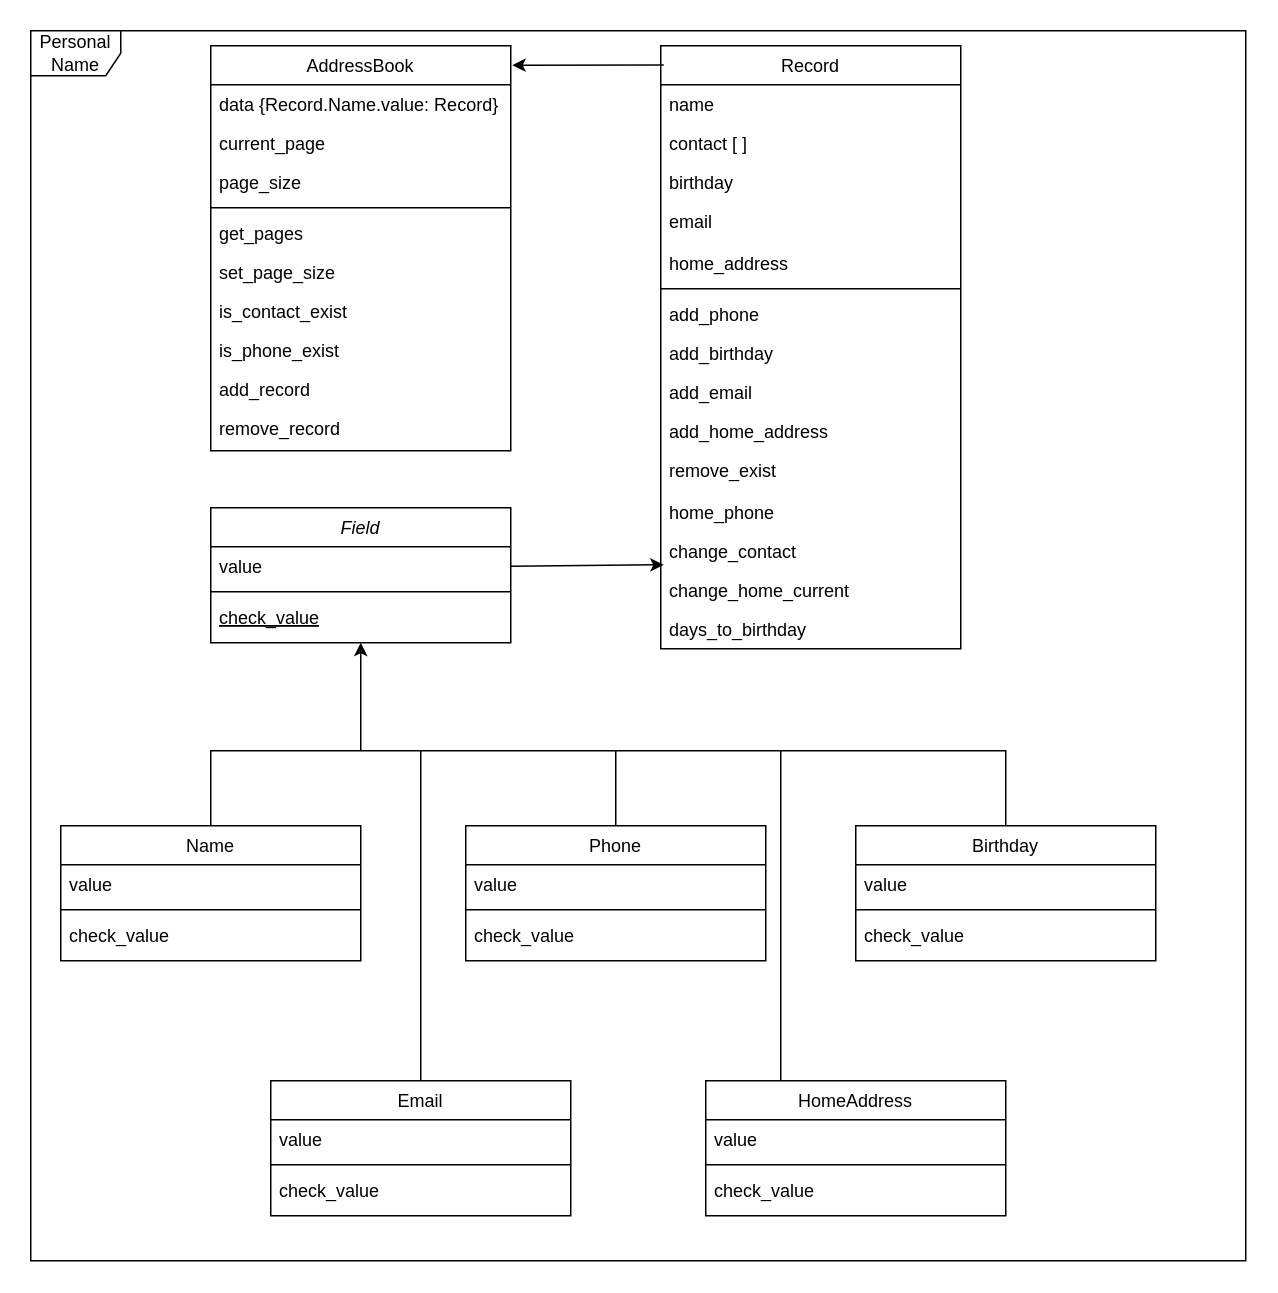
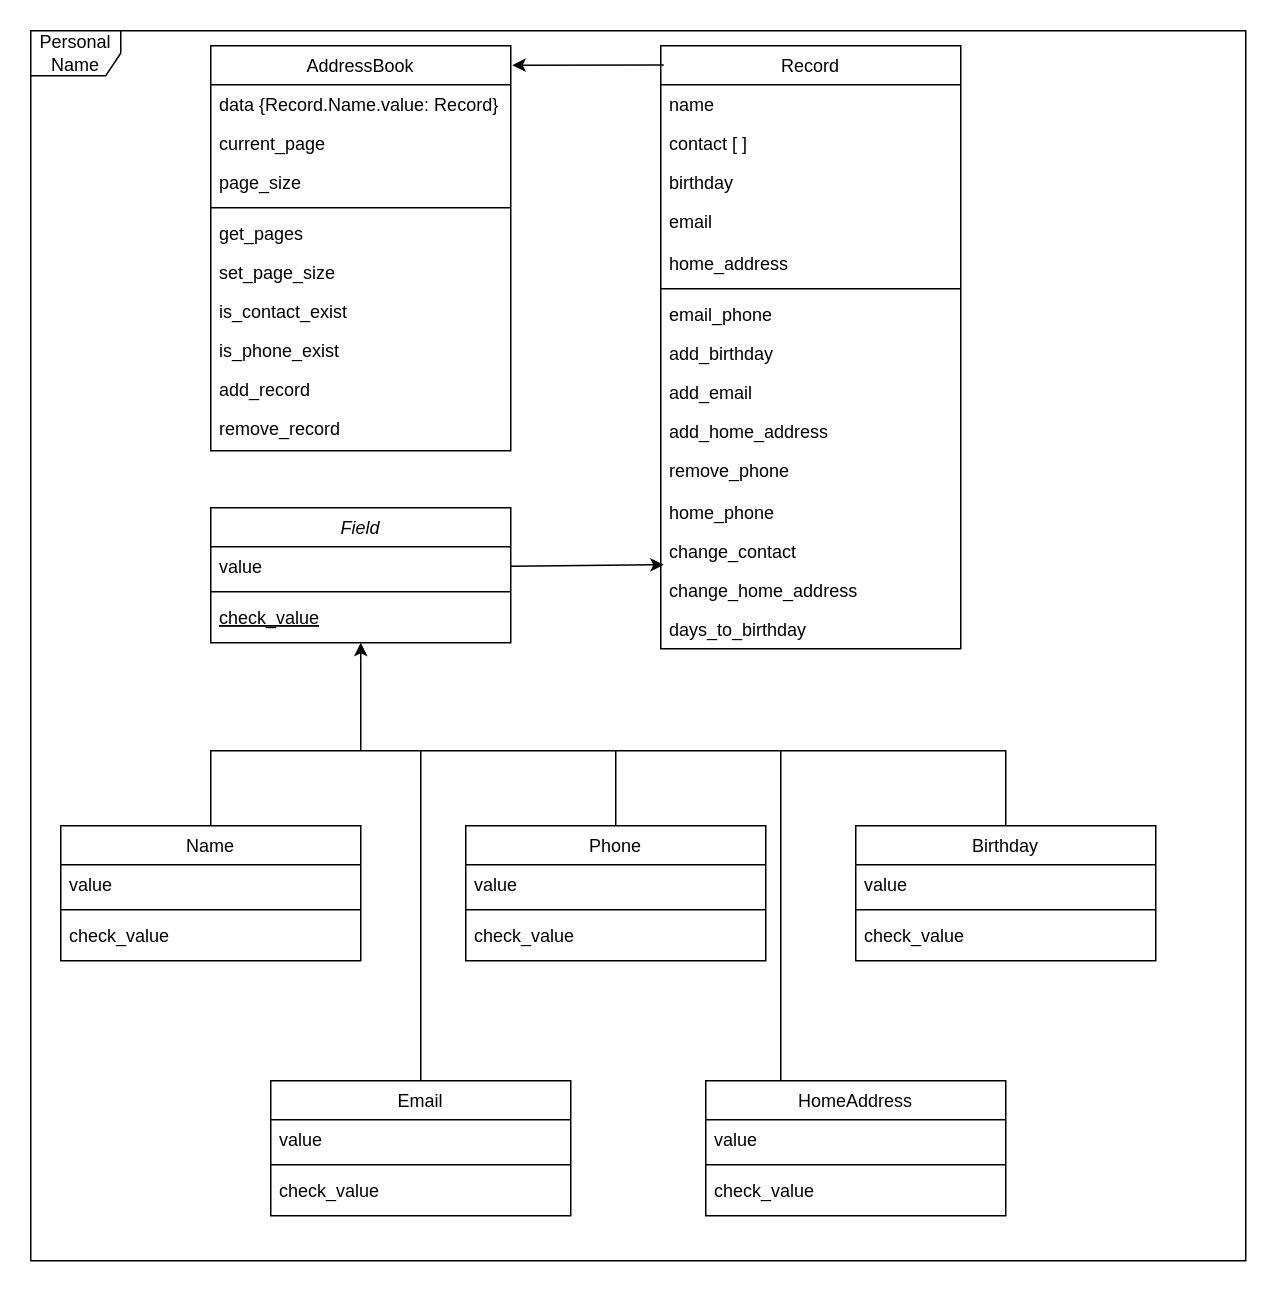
node "add_phone": label "add_phone" -> "email_phone"
node "remove_exist": label "remove_exist" -> "remove_phone"
node "change_home_current": label "change_home_current" -> "change_home_address"
